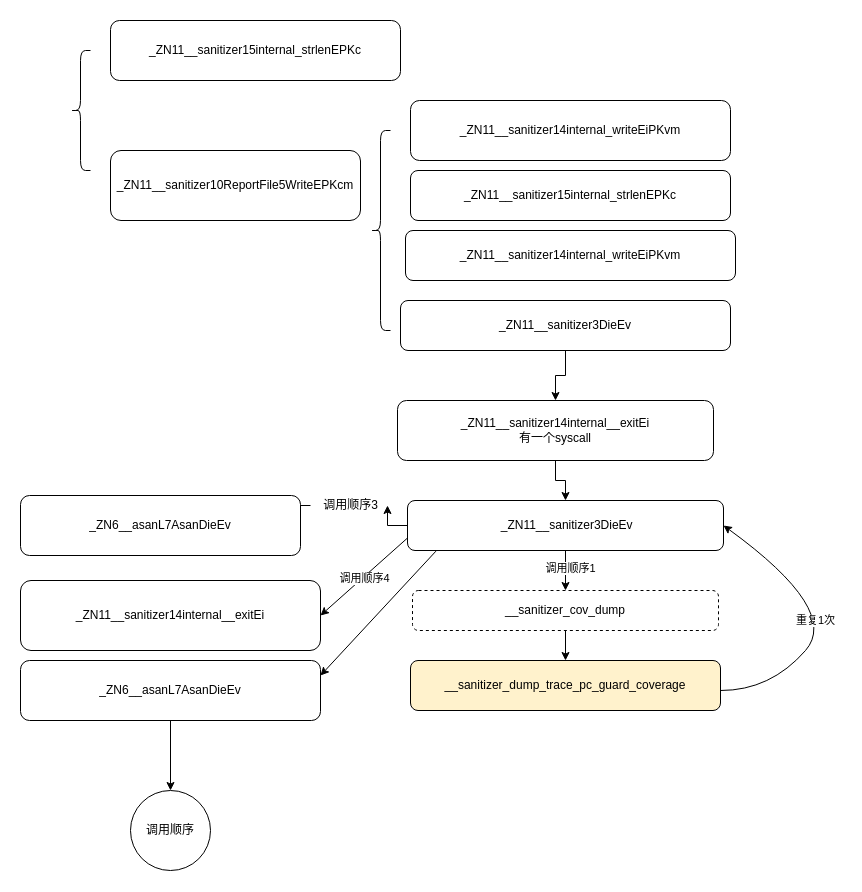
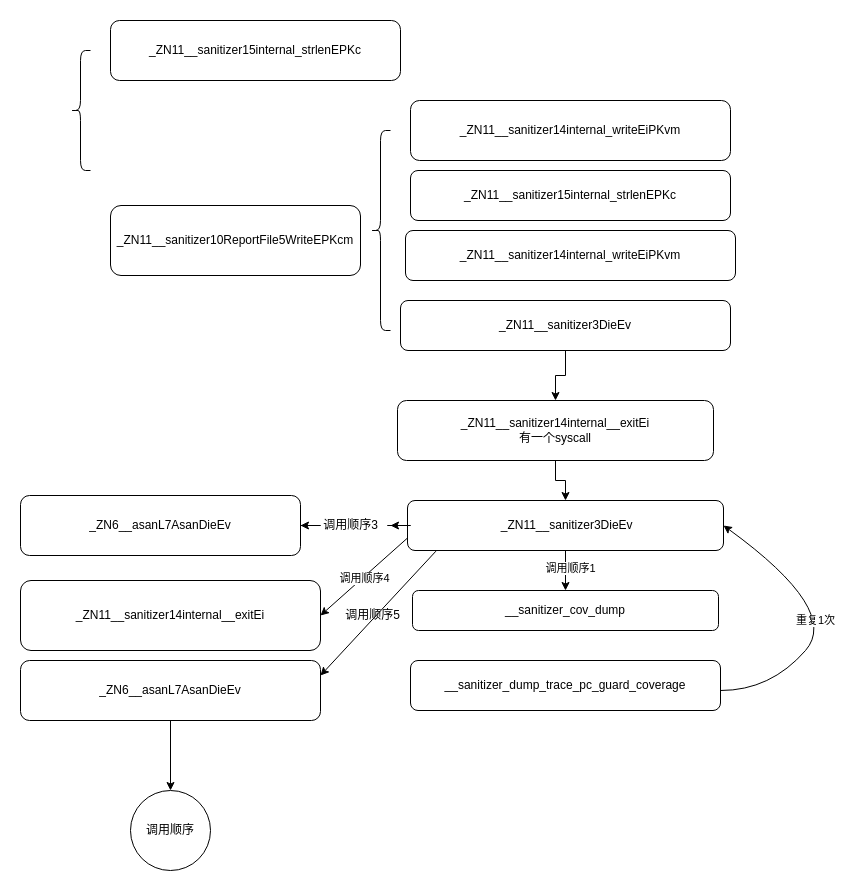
node "_ZN11__sanitizer10ReportFile5WriteEPKcm": moved (236, 186) -> (236, 241)
node "调用顺序3": moved (351, 506) -> (351, 526)
node "__sanitizer_cov_dump": style dashed -> solid
node "调用顺序5": added
edge "__sanitizer_cov_dump" -> "__sanitizer_dump_trace_pc_guard_coverage": removed
node "__sanitizer_dump_trace_pc_guard_coverage": fillcolor #fff2cc -> #ffffff
